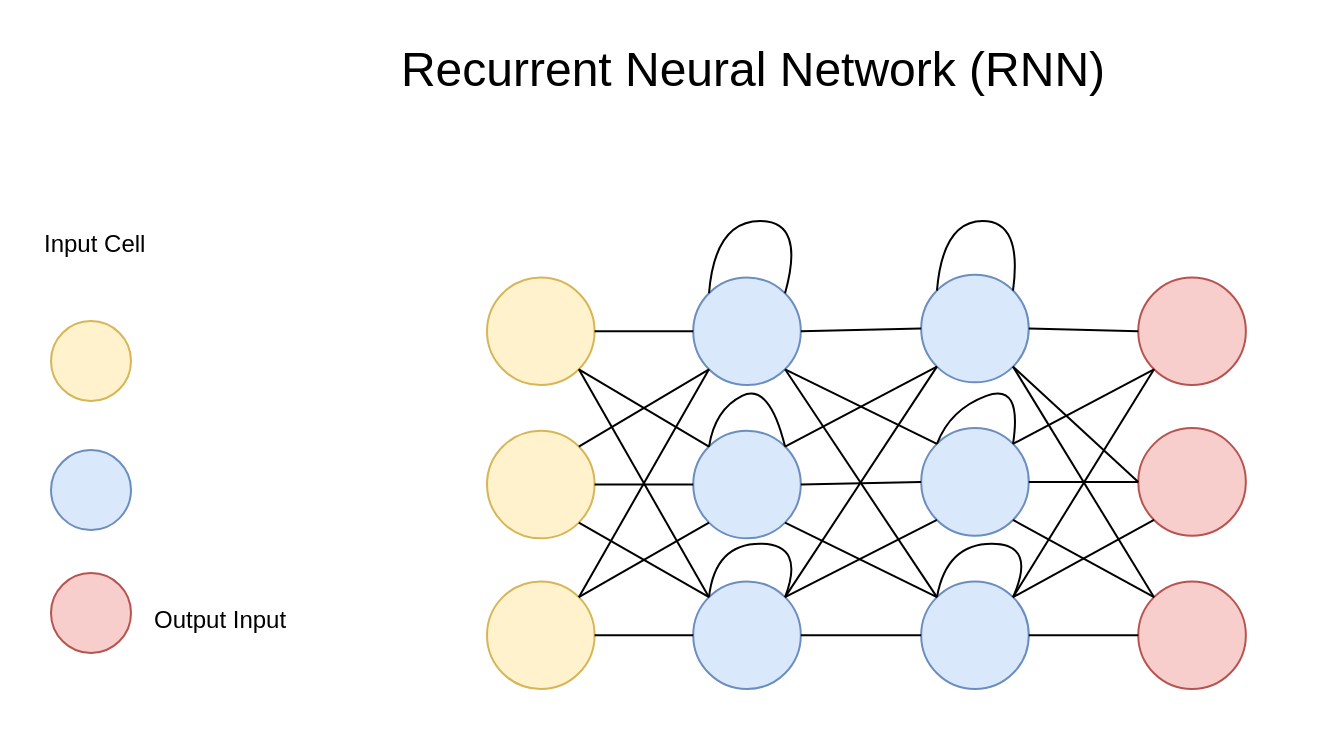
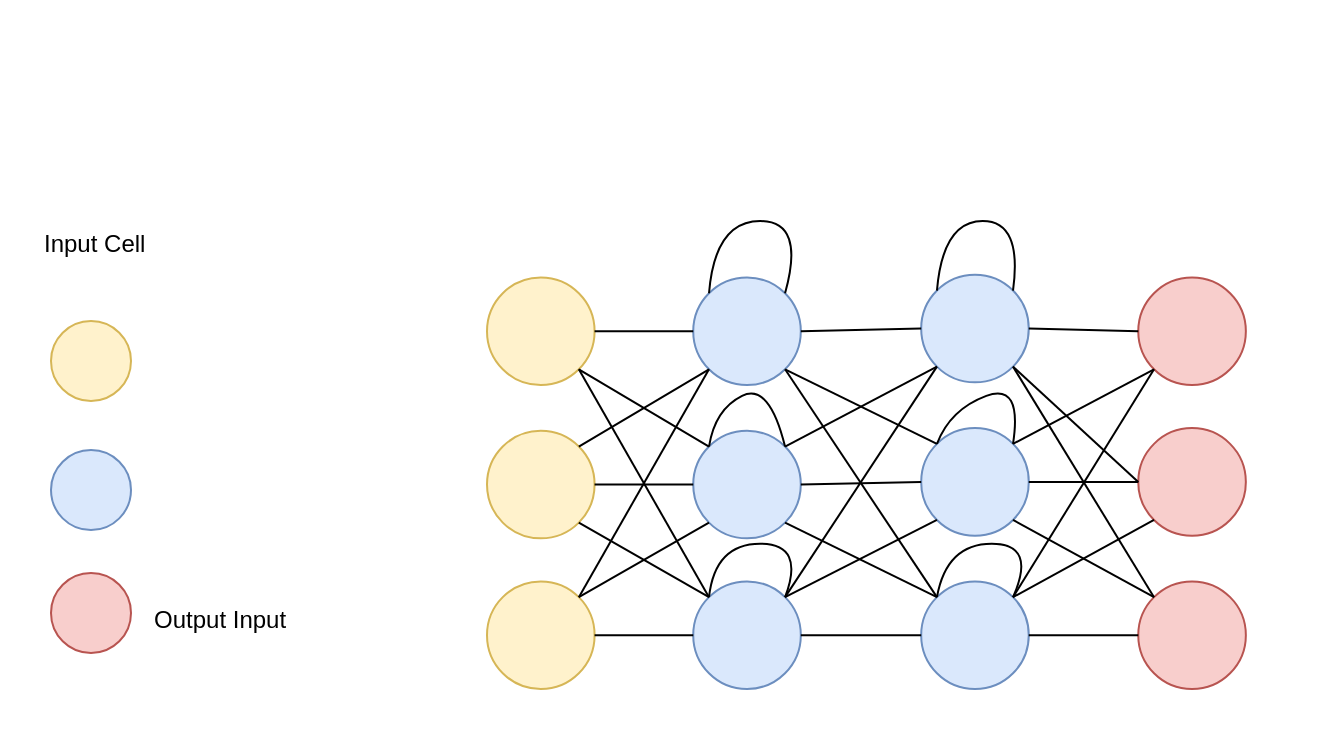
node "Recurrent Neural Network (RNN)": removed
